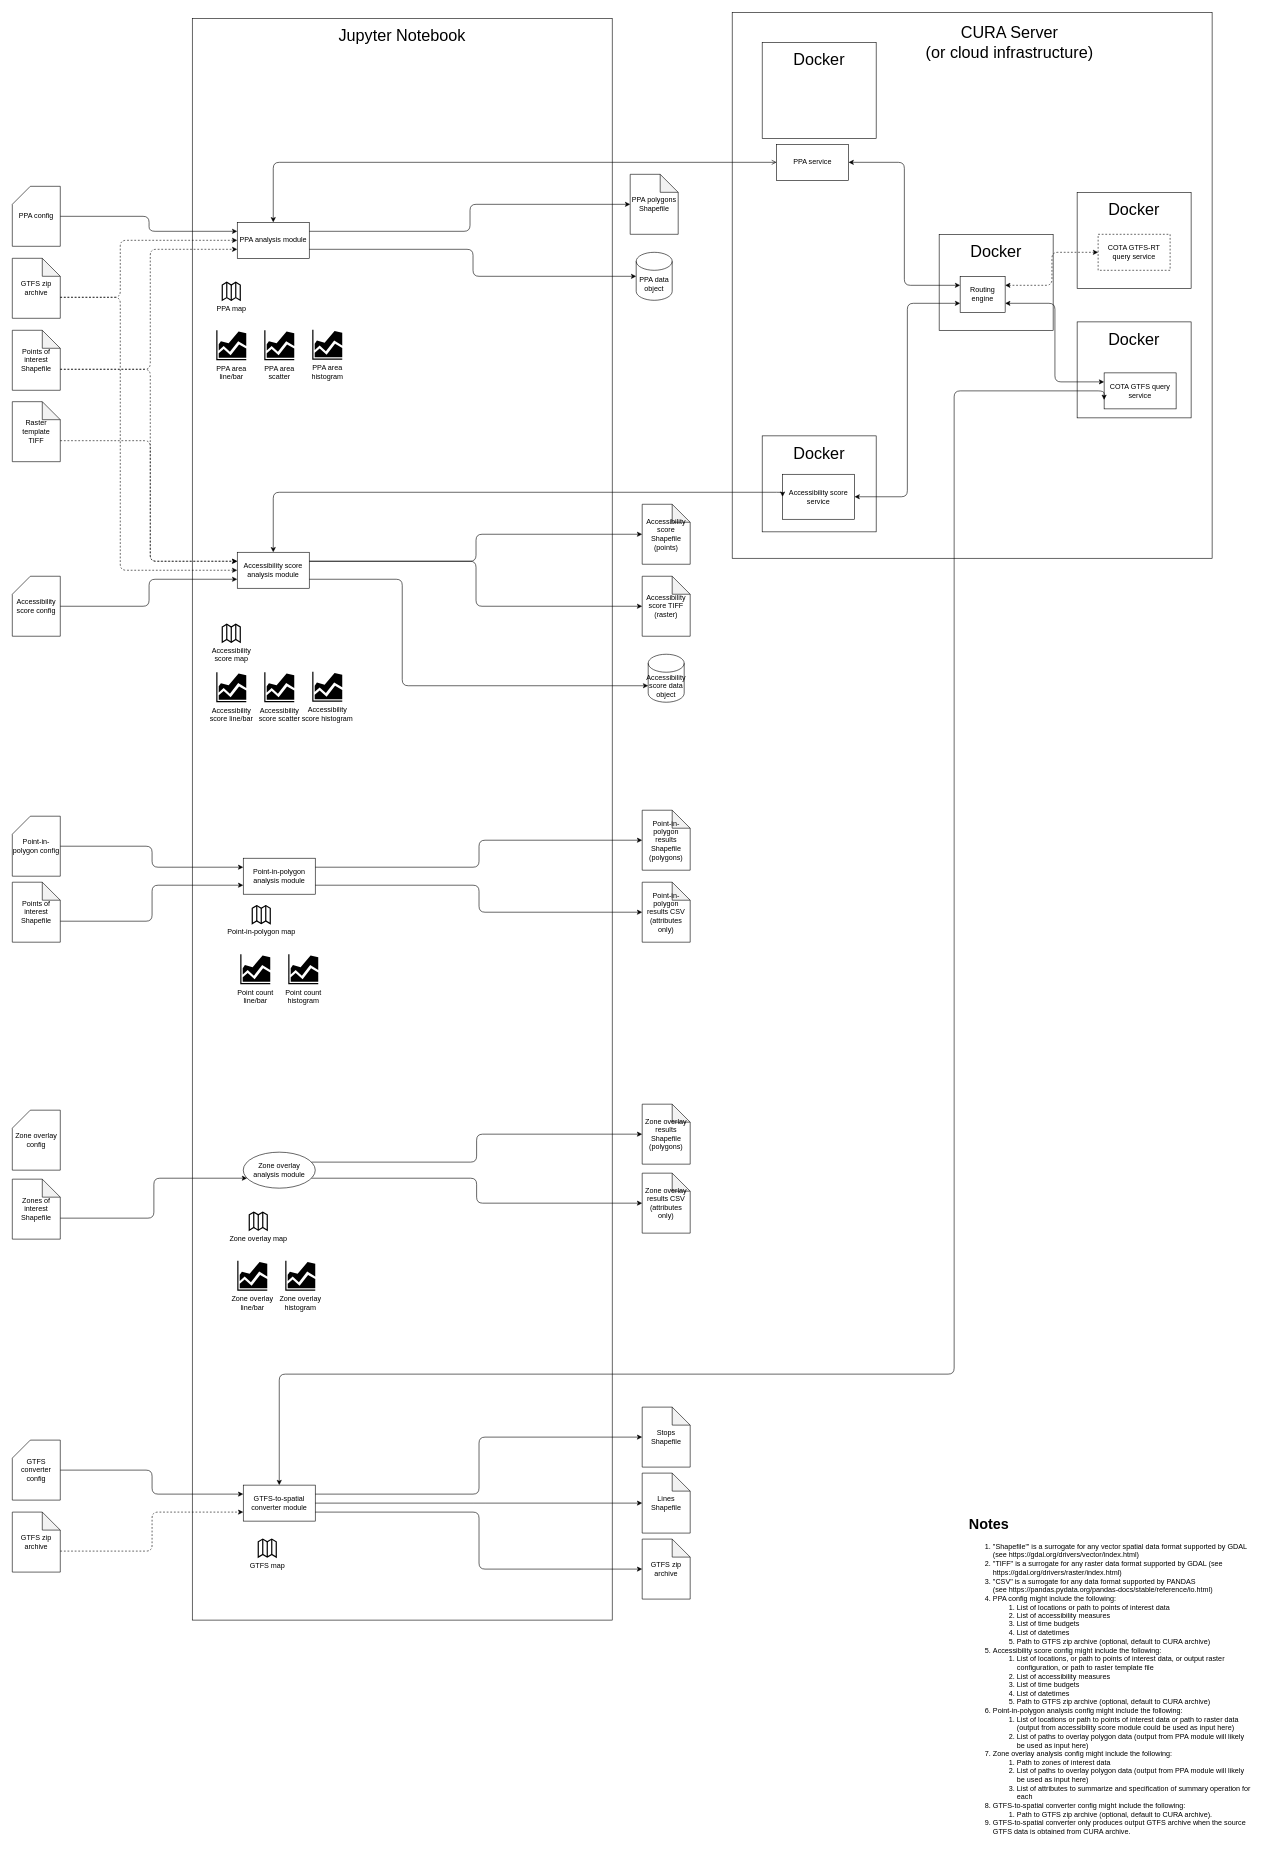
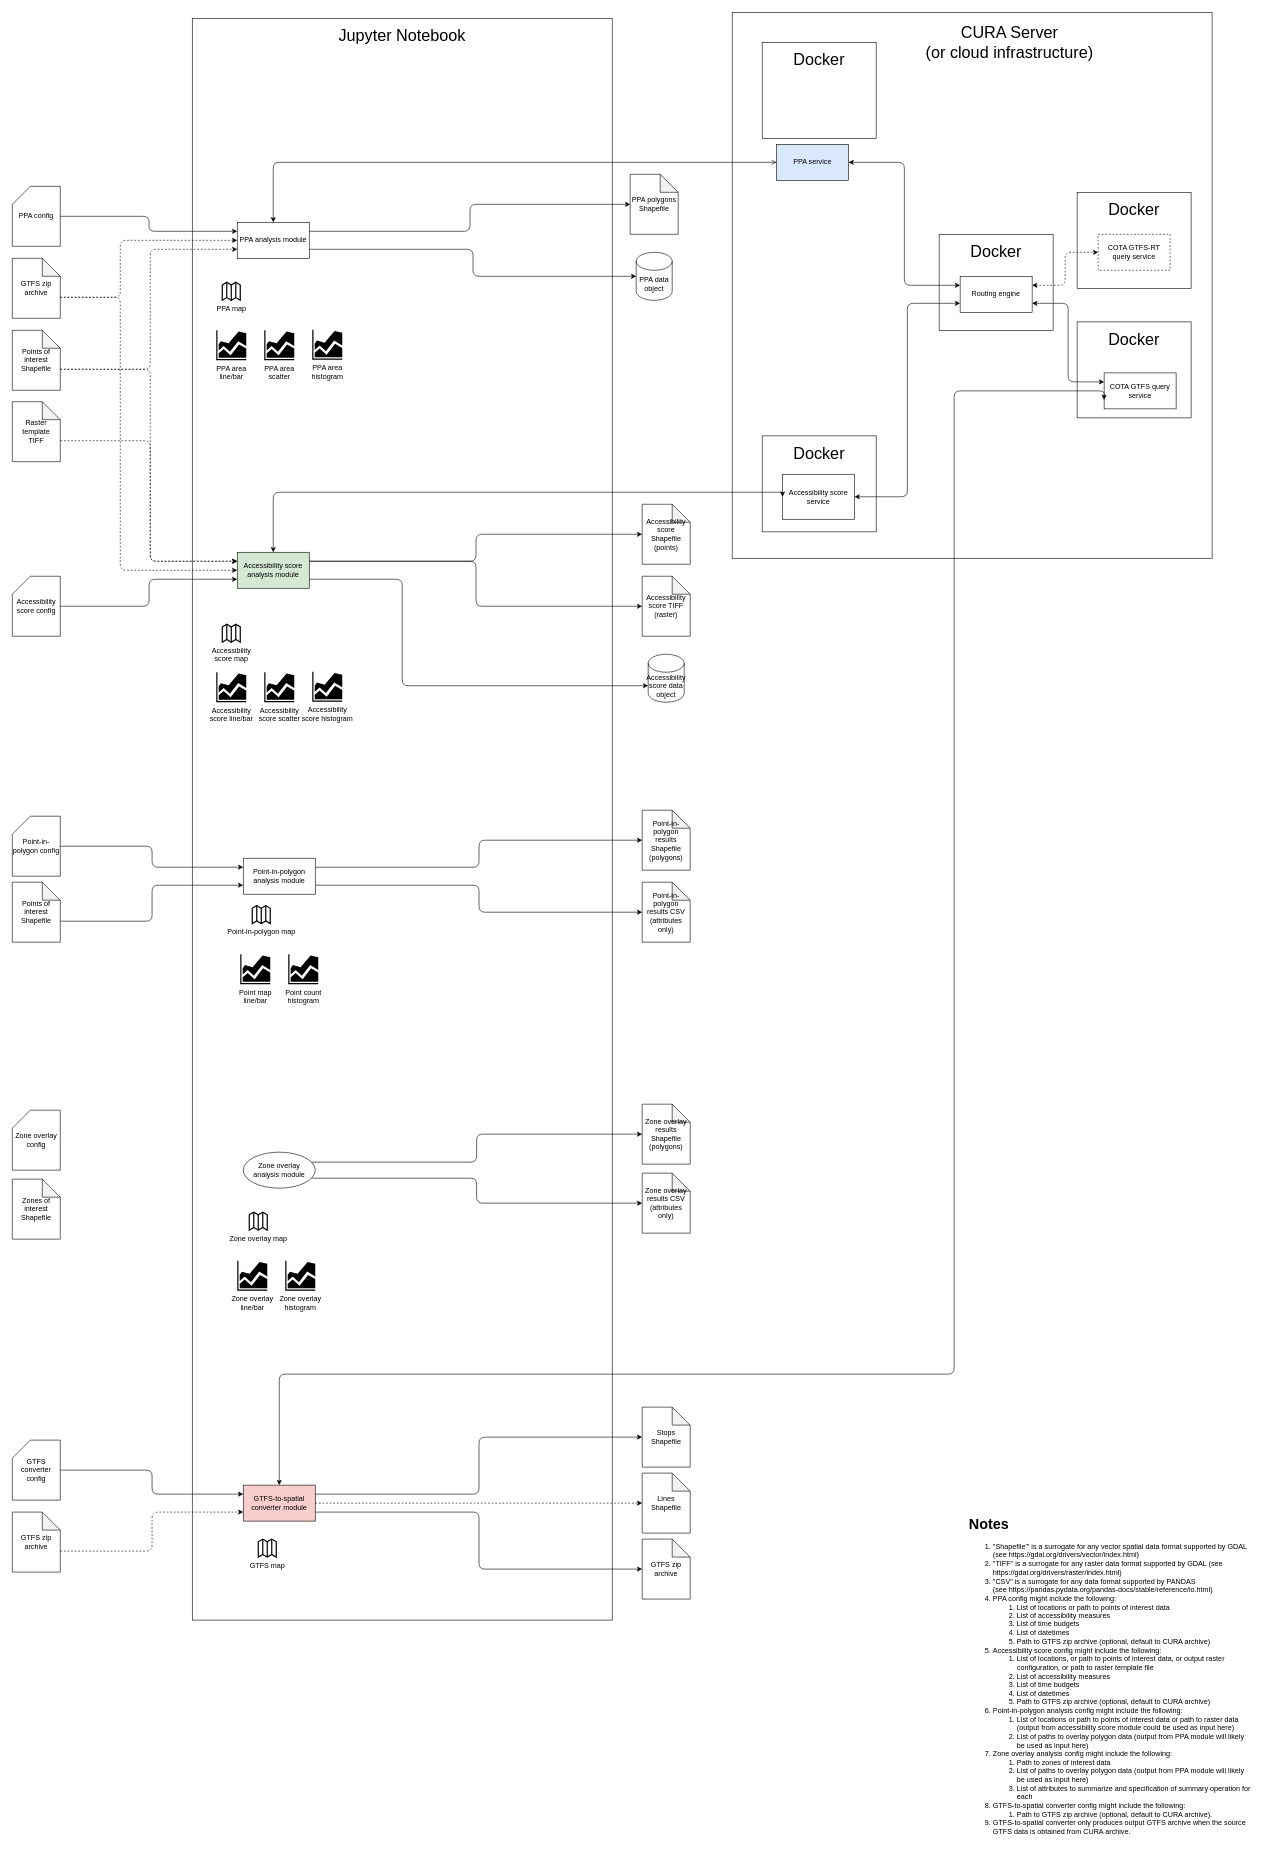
node "PPA service": fillcolor #ffffff -> #dae8fc
node "Routing engine": size 45x36 -> 72x36
node "Accessibility score analysis module": fillcolor #ffffff -> #d5e8d4
node "Point count line/bar": label "Point count line/bar" -> "Point map line/bar"
edge "Zones of interest Shapefile" -> "Zone overlay analysis module": removed
node "GTFS-to-spatial converter module": fillcolor #ffffff -> #f8cecc
edge "GTFS-to-spatial converter module" -> "Lines Shapefile": style solid -> dashed
